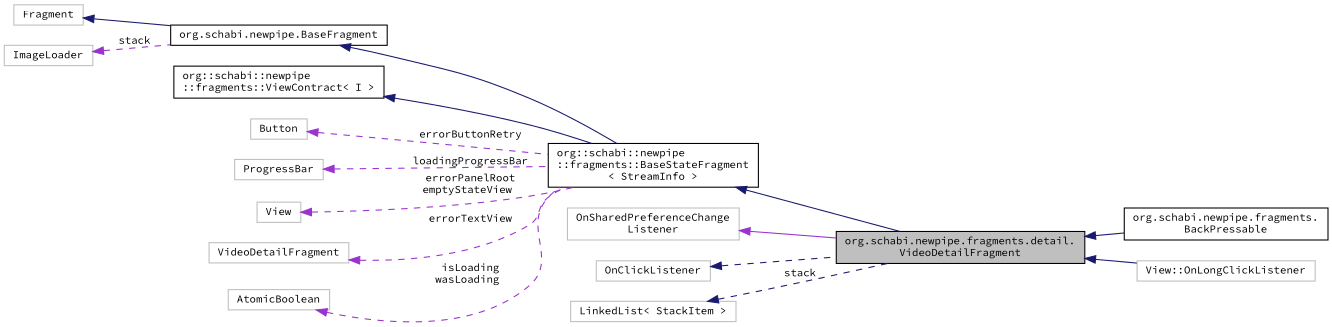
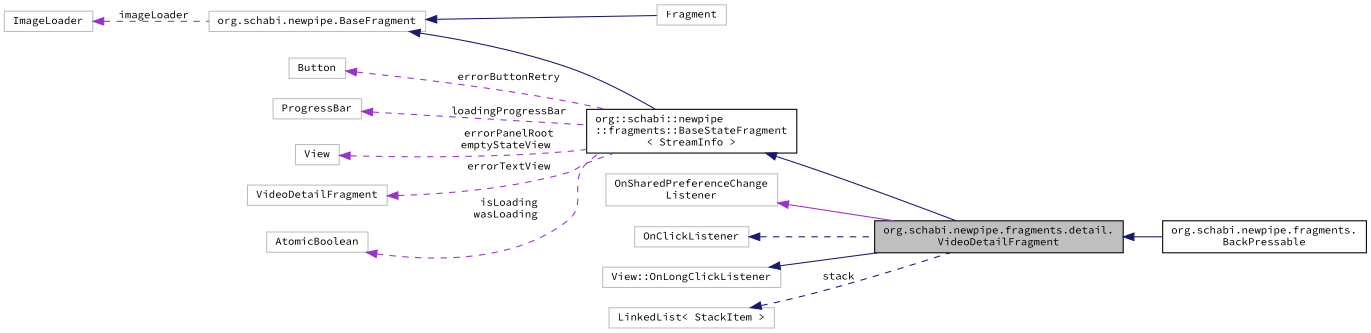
edge "org.schabi.newpipe.BaseFragment" -> "Fragment": reversed
node "org.schabi.newpipe.BaseFragment": color black -> grey75
edge "org.schabi.newpipe.BaseFragment" -> "ImageLoader": label " stack" -> " imageLoader"
node "org::schabi::newpipe ::fragments::ViewContract< I >": removed
edge "View::OnLongClickListener" -> "org.schabi.newpipe.fragments.detail. VideoDetailFragment": reversed
